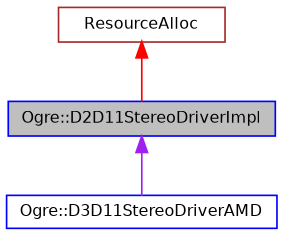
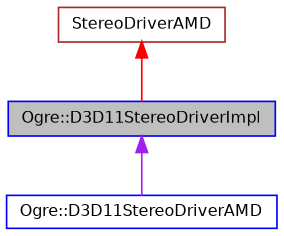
node "ResourceAlloc": label "ResourceAlloc" -> "StereoDriverAMD"
node "Ogre::D2D11StereoDriverImpl": label "Ogre::D2D11StereoDriverImpl" -> "Ogre::D3D11StereoDriverImpl"
